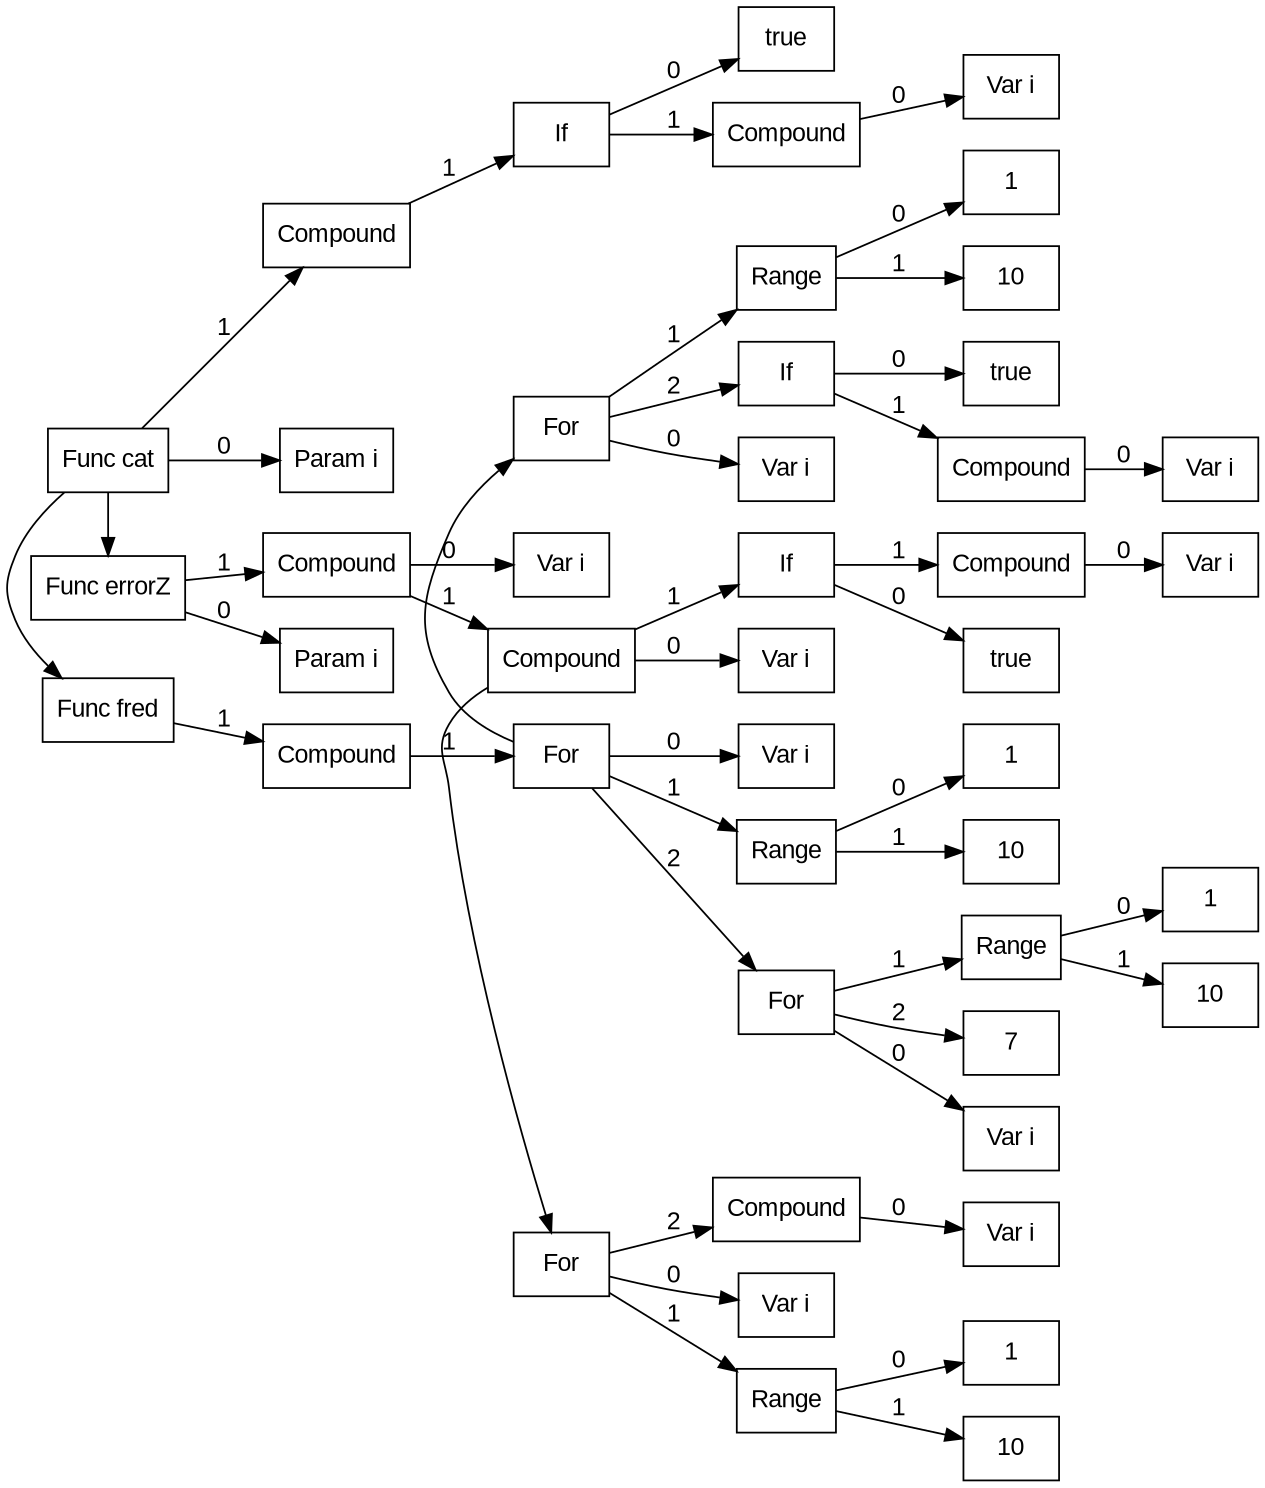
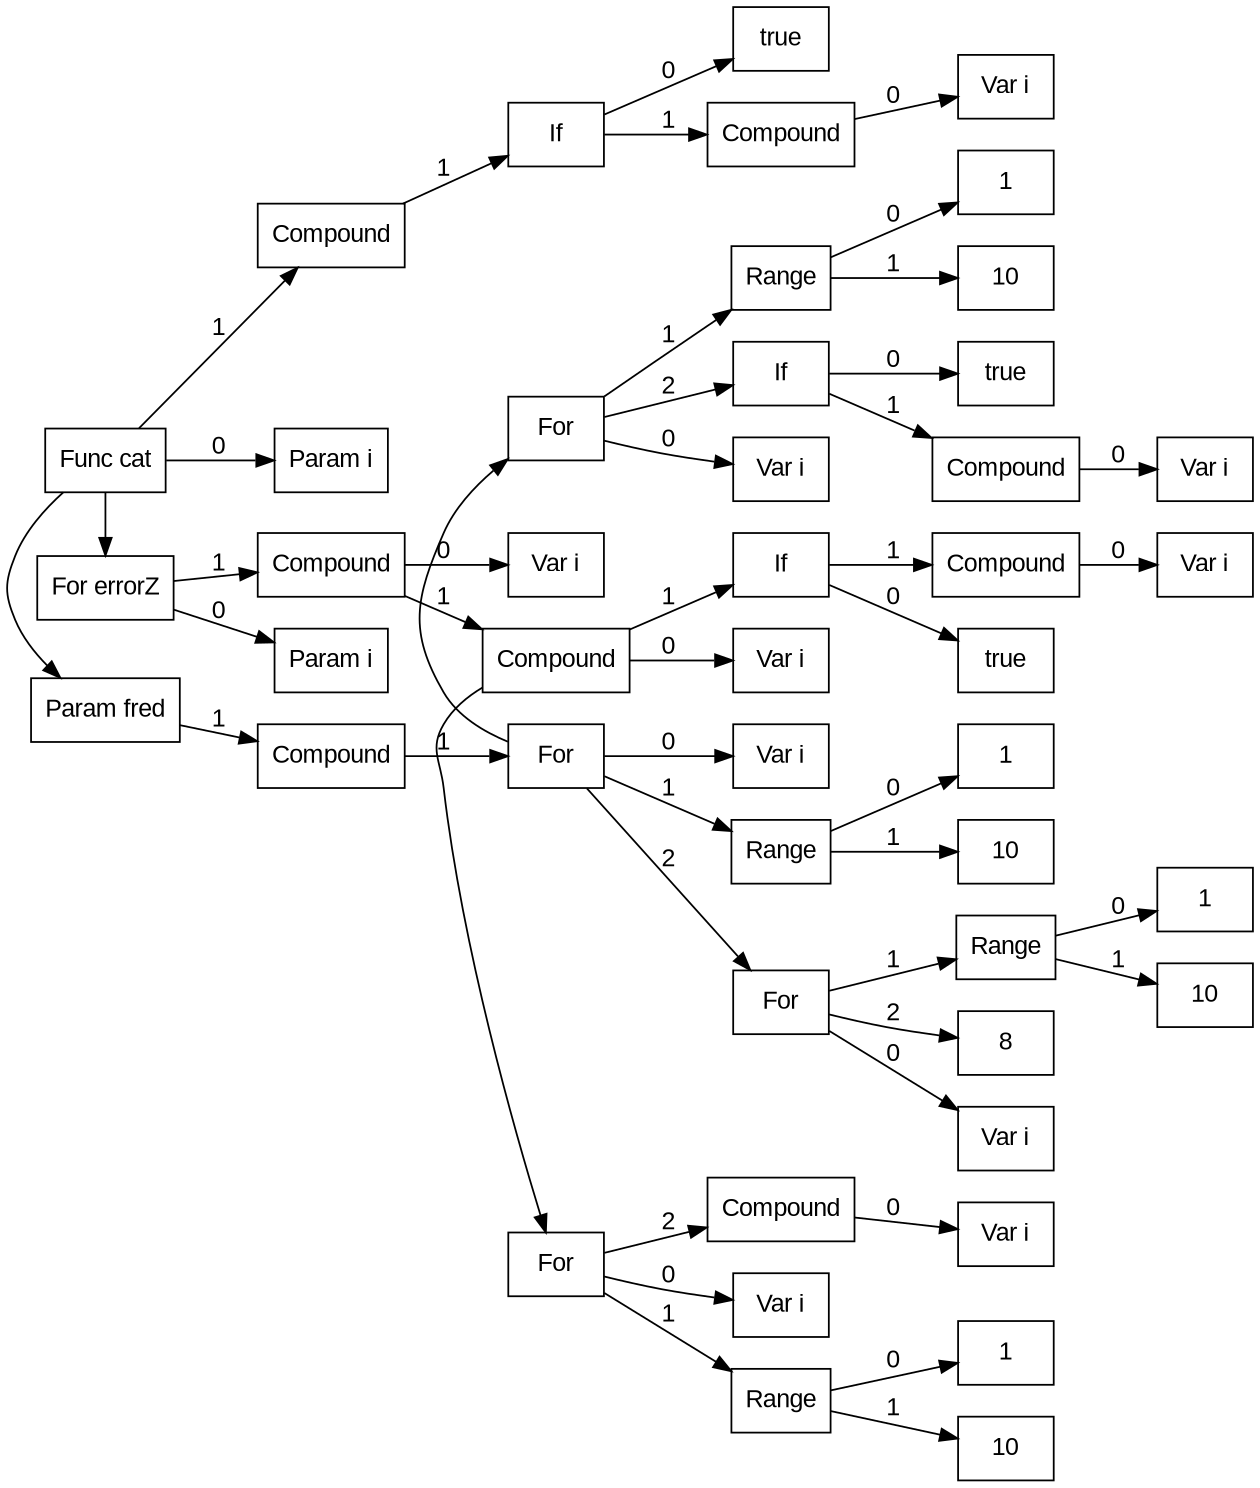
node "Func errorZ": label "Func errorZ" -> "For errorZ"
node "Func fred": label "Func fred" -> "Param fred"
node "7": label "7" -> "8"
